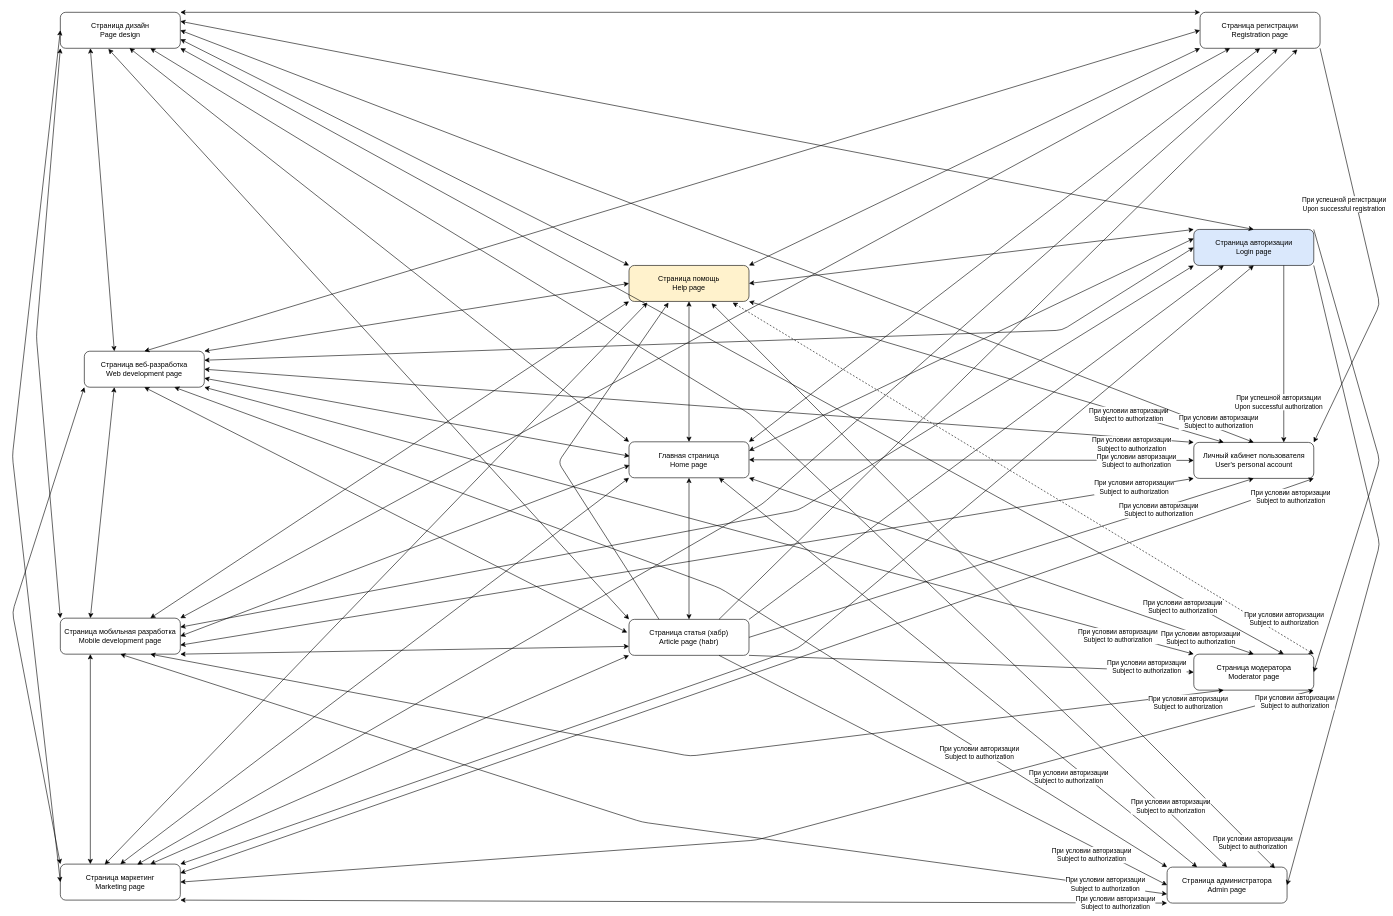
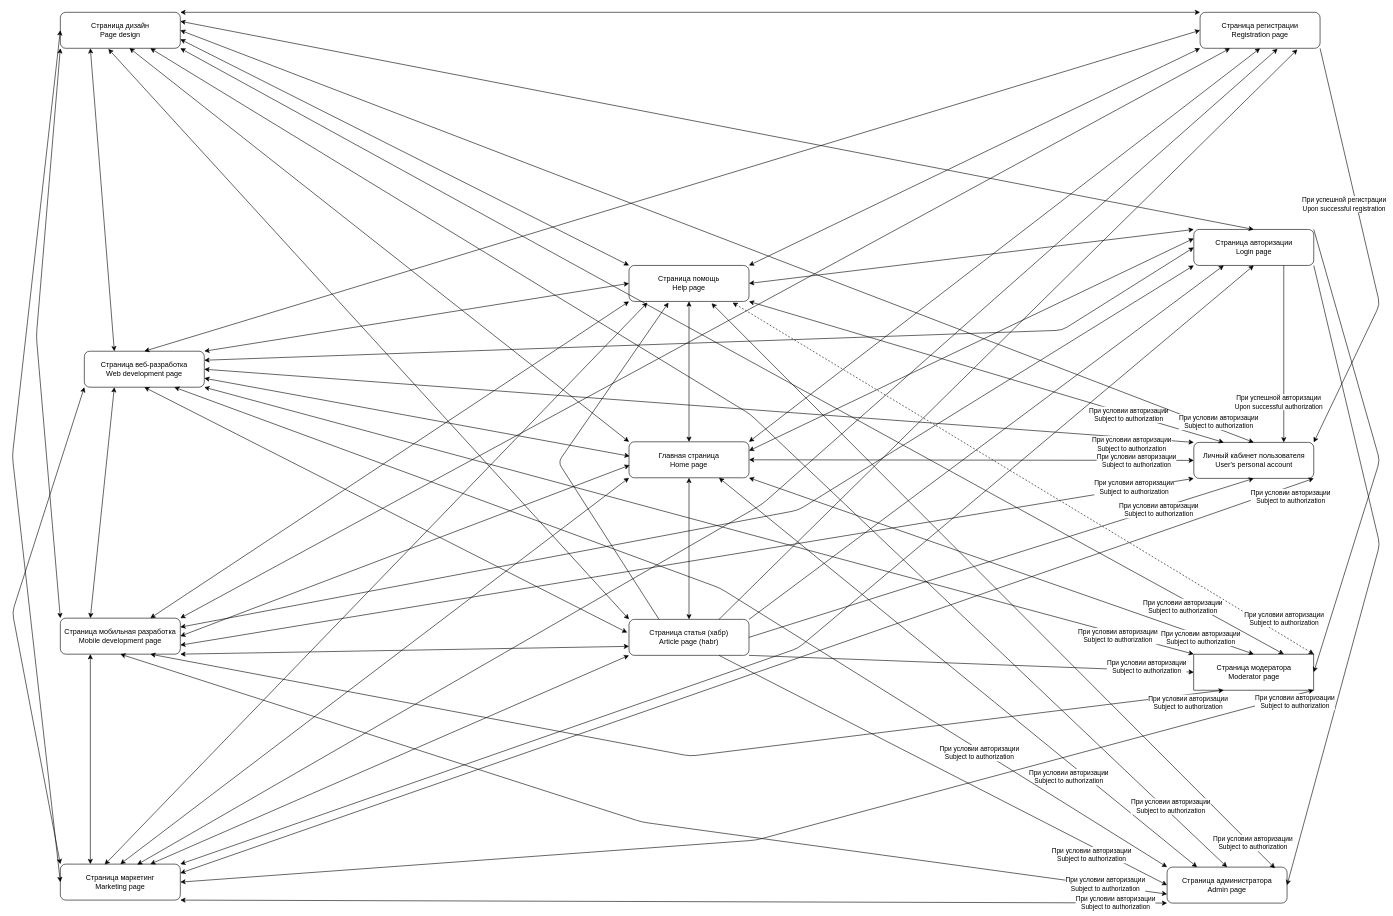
node "Страница авторизации Login page": fillcolor #dae8fc -> #ffffff
node "Страница помощь Help page": fillcolor #fff2cc -> #ffffff
node "Страница модератора Moderator page": shape rounded rectangle -> rectangle
